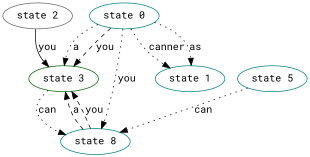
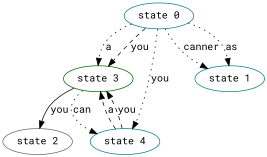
edge "state 2" -> "state 3": reversed
node "state 5": removed
node "state 8": label "state 8" -> "state 4"
